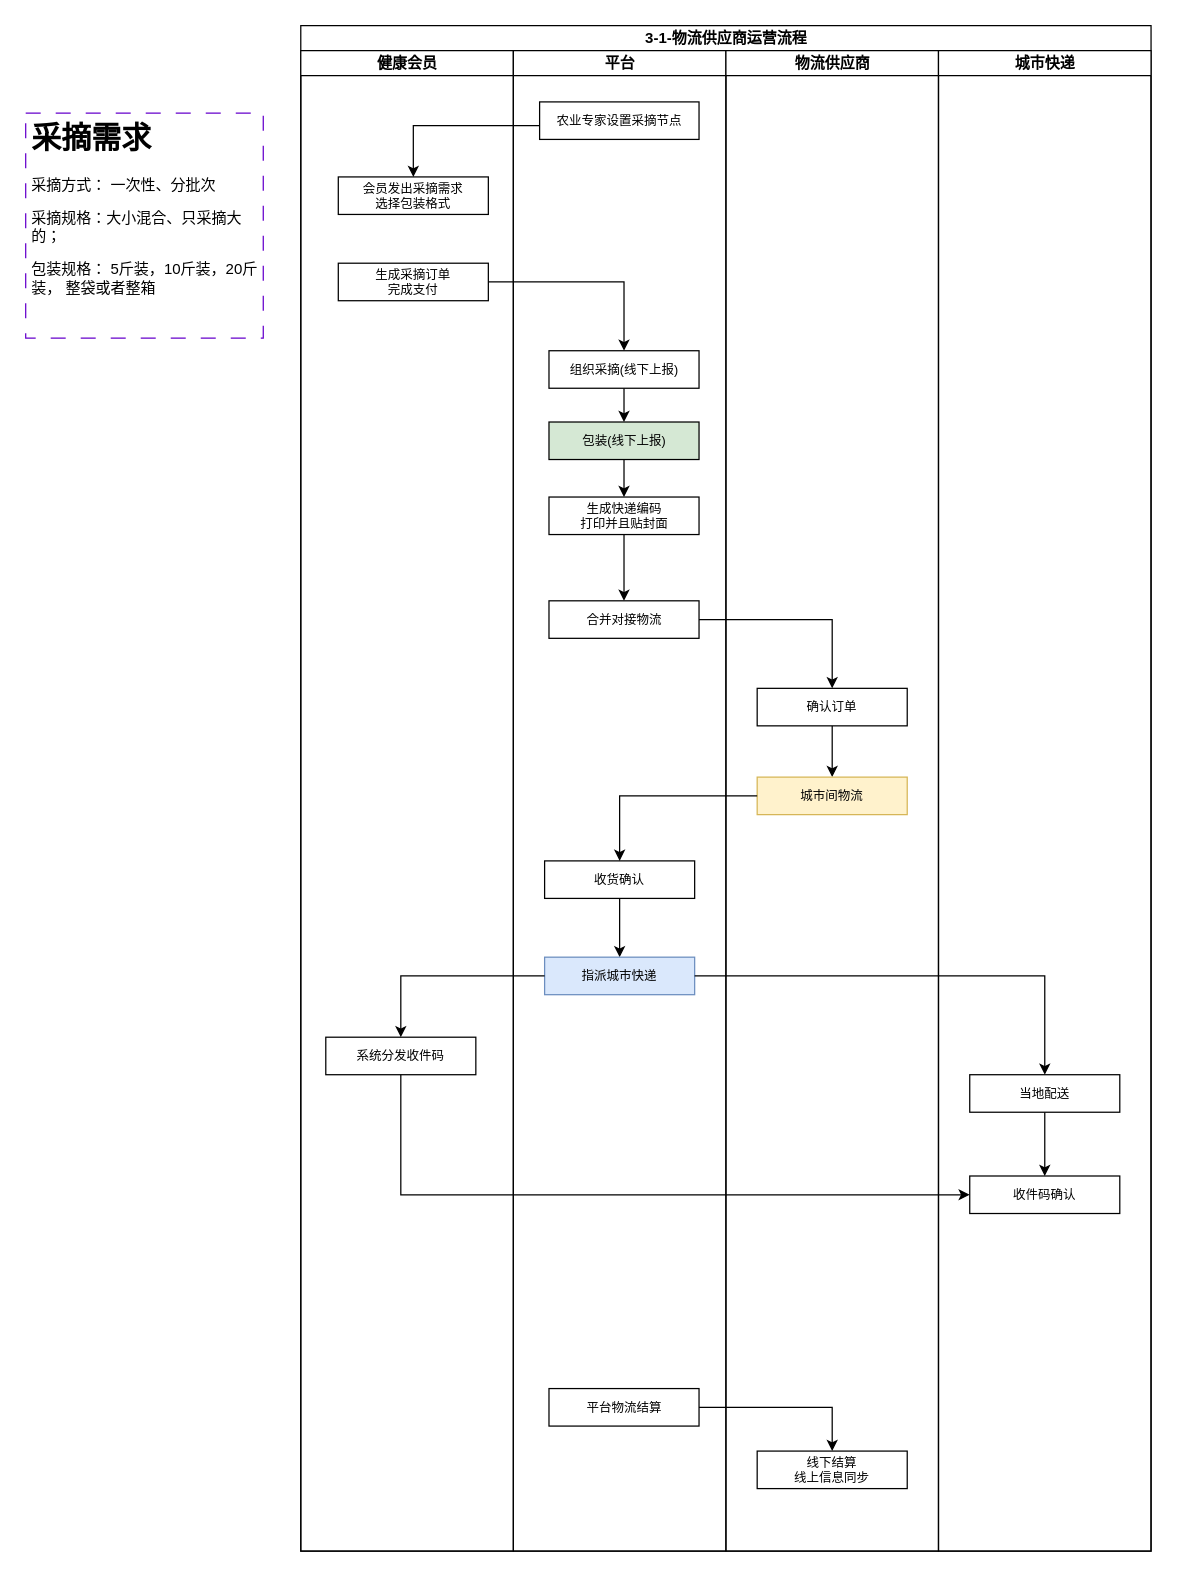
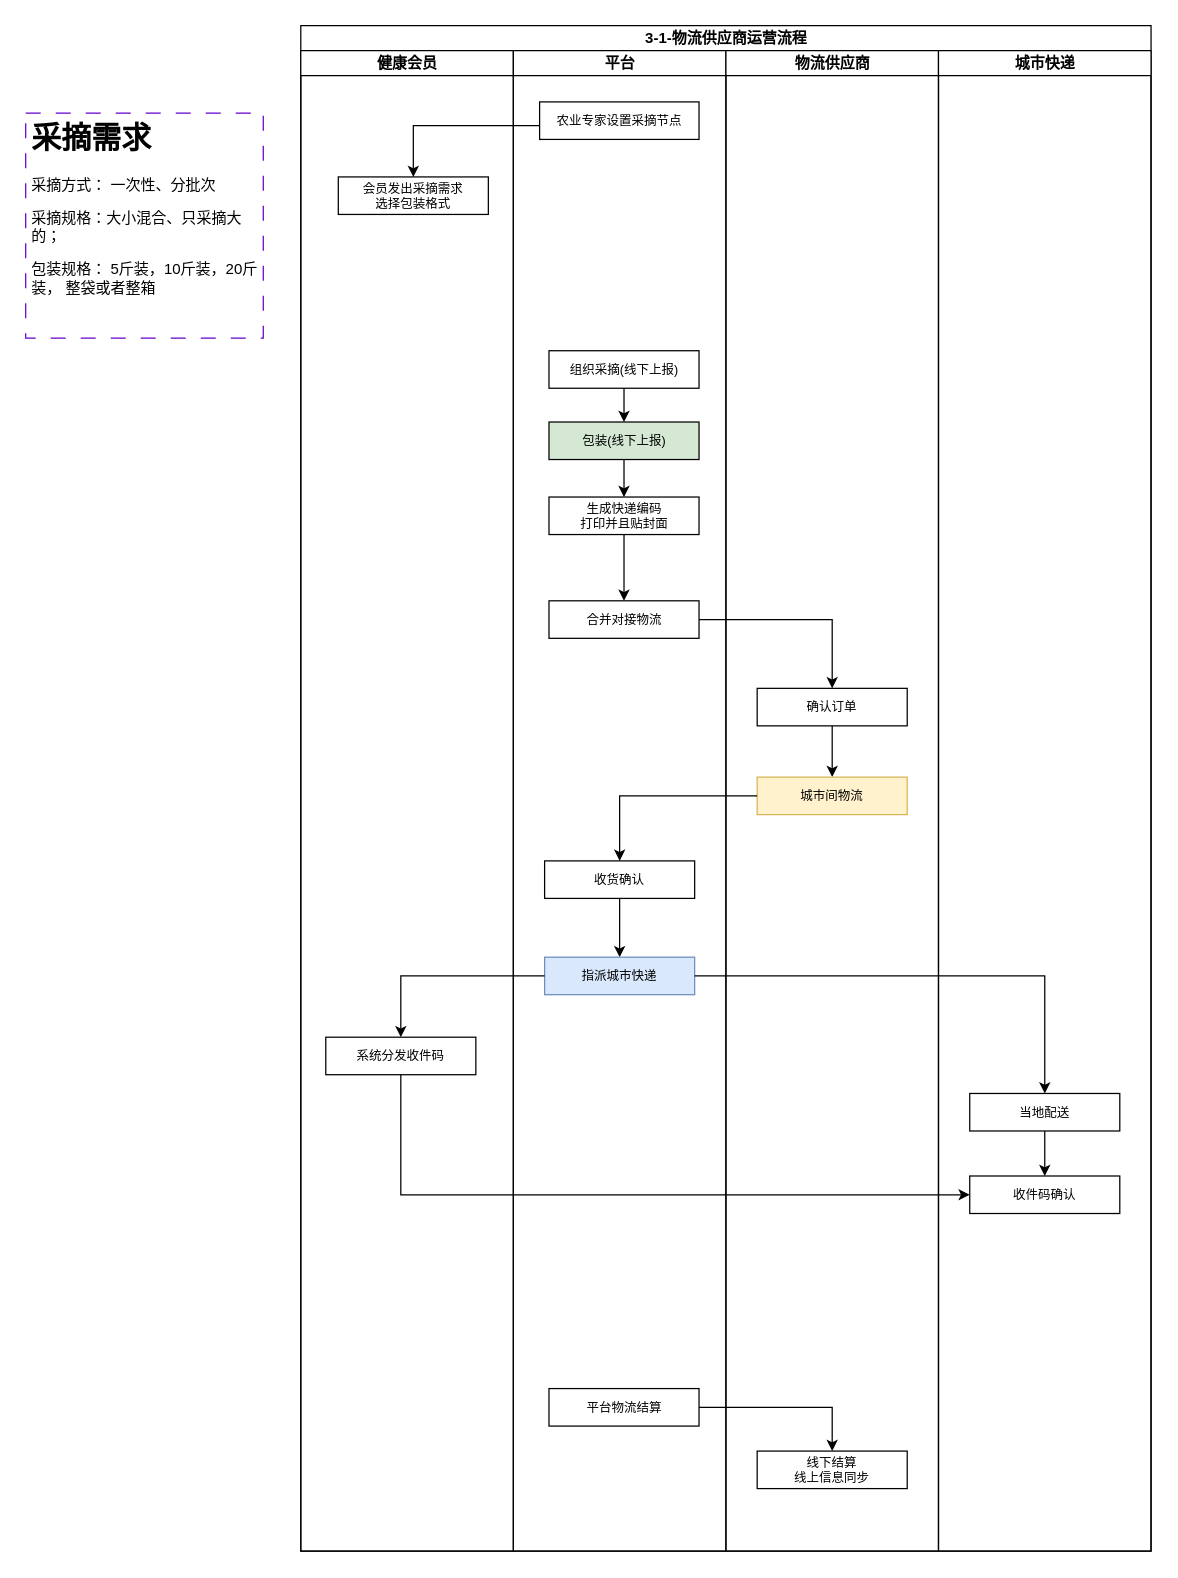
node "生成采摘订单 完成支付": removed
edge "生成采摘订单 完成支付" -> "组织采摘(线下上报)": removed
node "当地配送": moved (1044, 1093) -> (1044, 1112)
